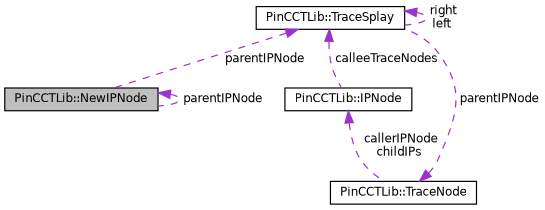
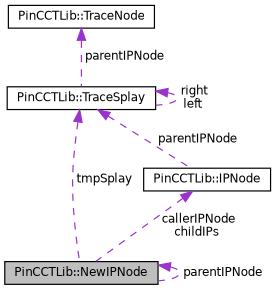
edge "PinCCTLib::NewIPNode" -> "PinCCTLib::TraceSplay": label " parentIPNode" -> " tmpSplay"
edge "PinCCTLib::IPNode" -> "PinCCTLib::TraceSplay": label " calleeTraceNodes" -> " parentIPNode"
edge "PinCCTLib::TraceNode" -> "PinCCTLib::IPNode": now "PinCCTLib::NewIPNode" -> "PinCCTLib::IPNode"
